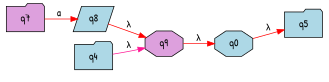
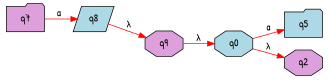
edge "q0" -> "q5": label "λ" -> "a"
node "q4": removed
node "q2": added
